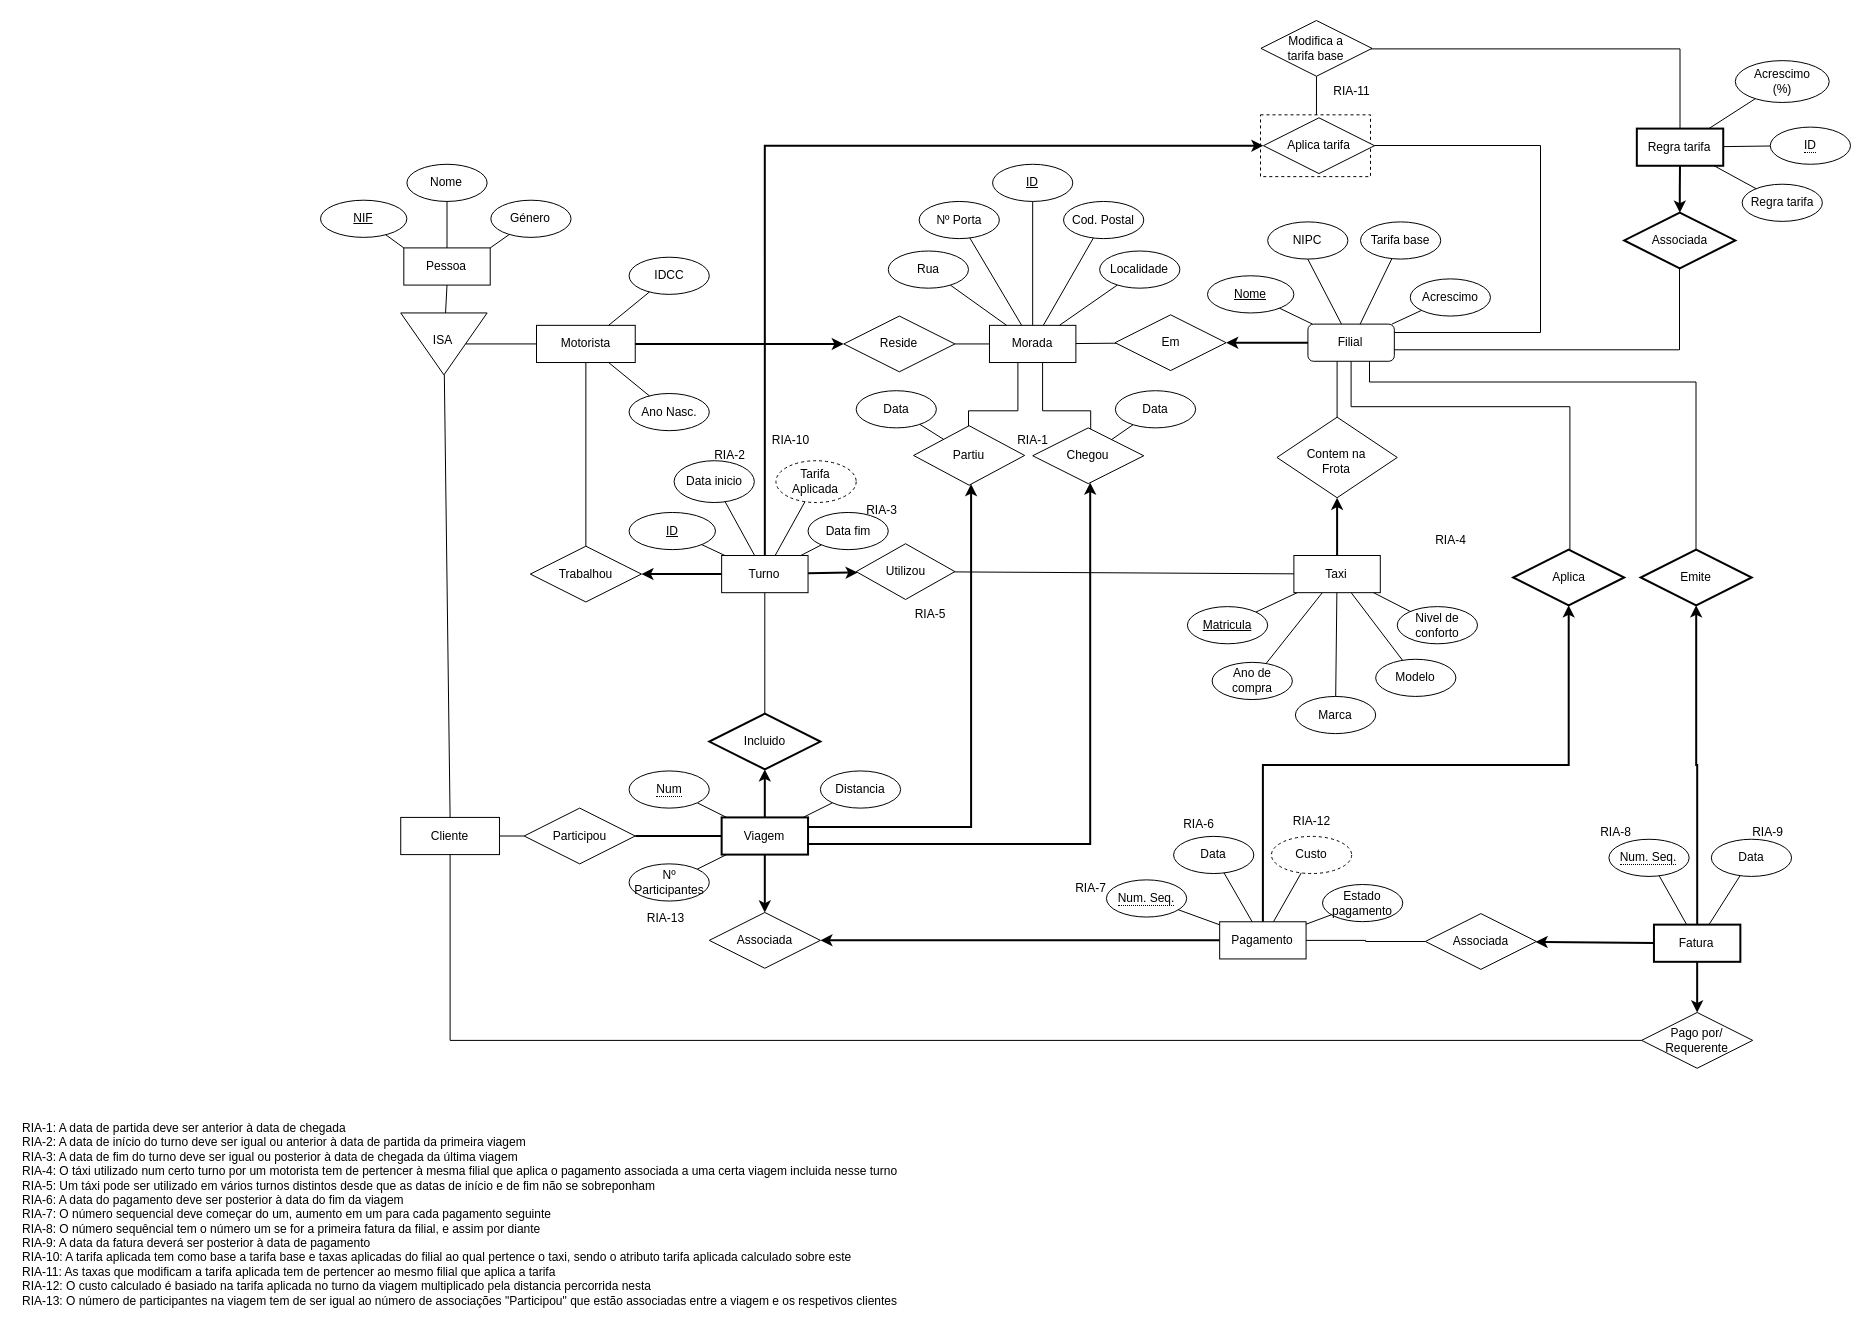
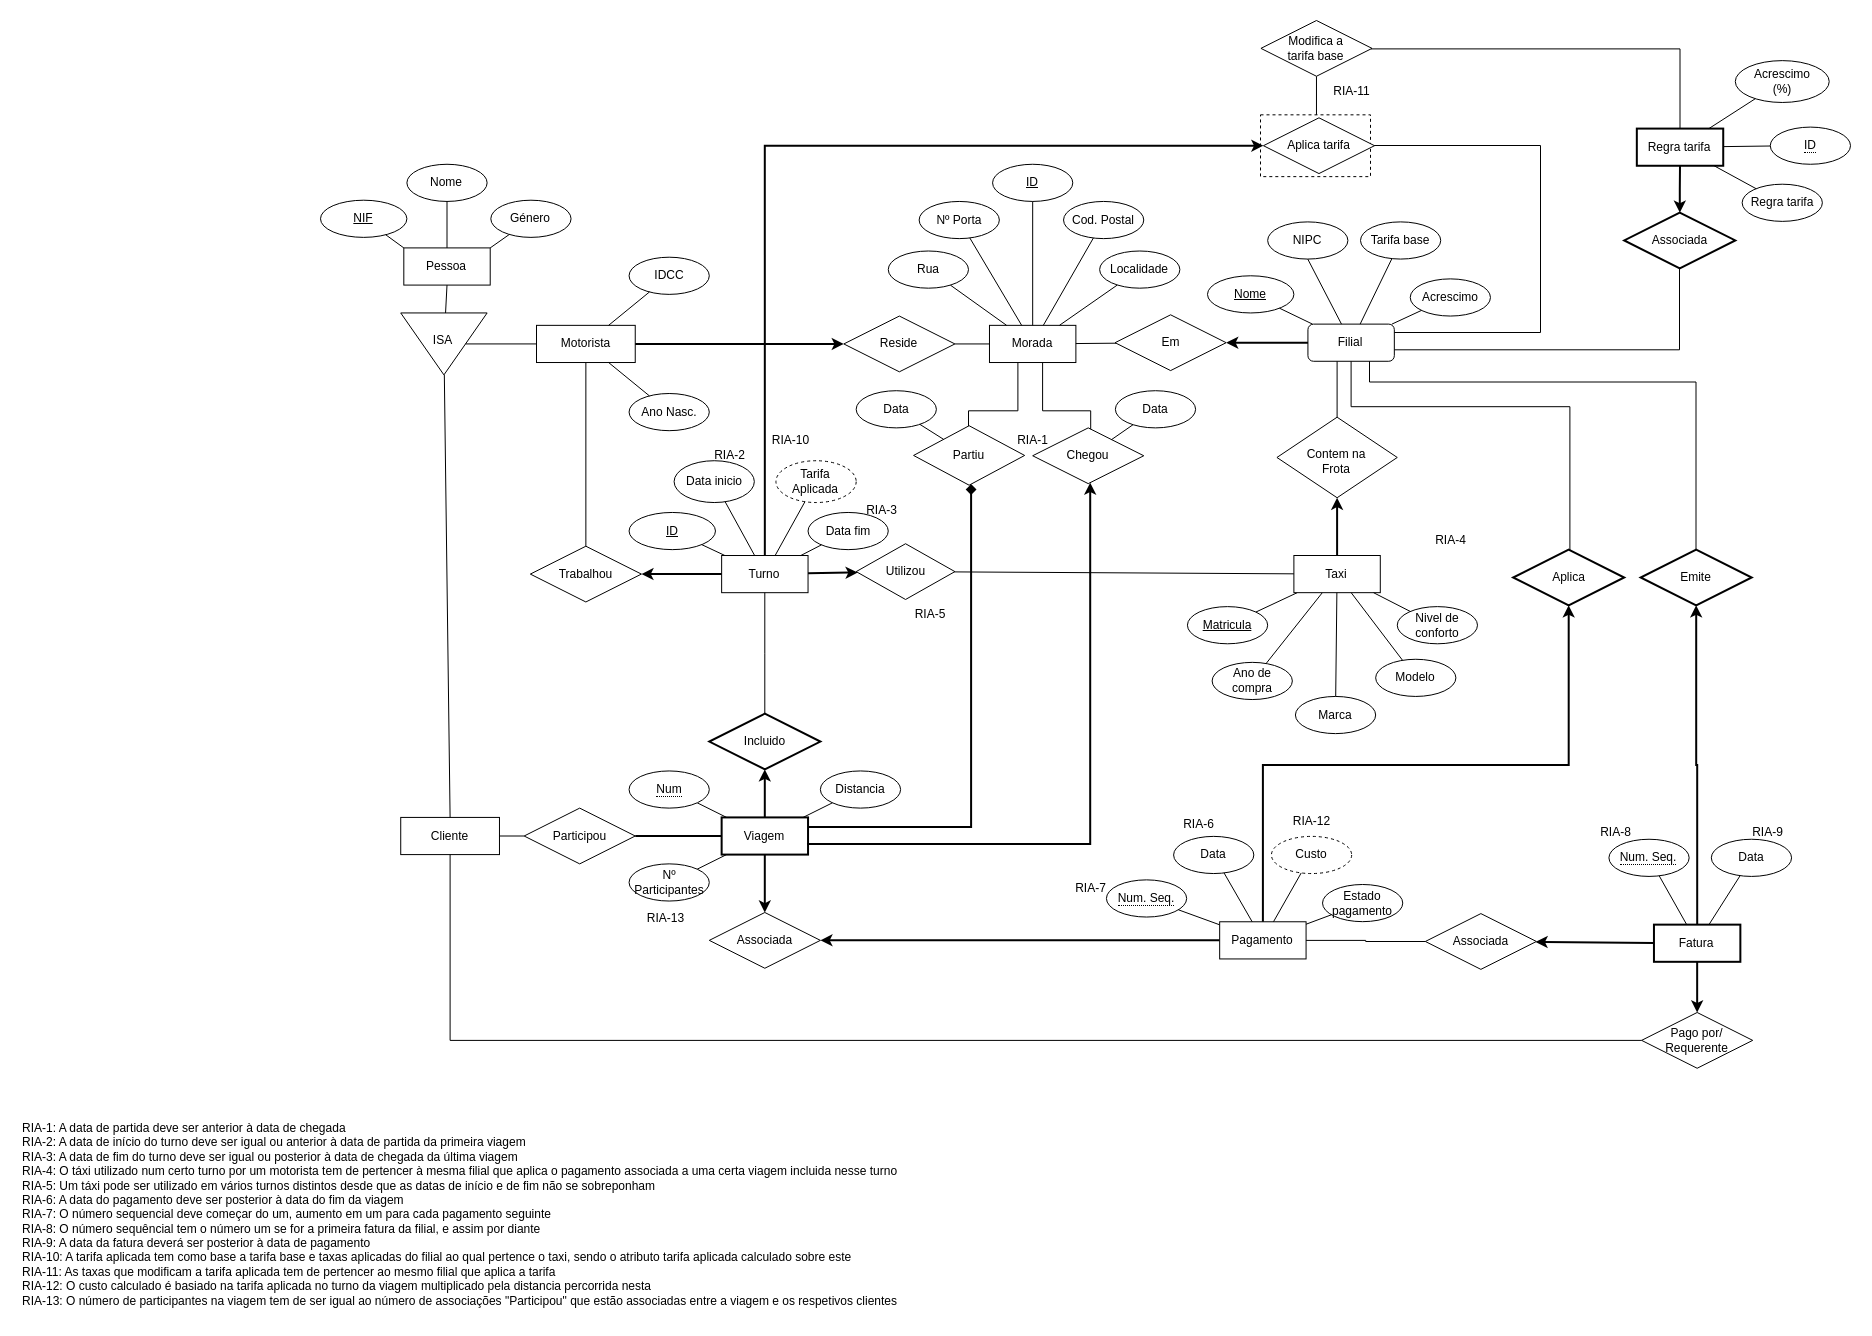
edge "Viagem" -> "Partiu": arrowhead classic -> diamond
